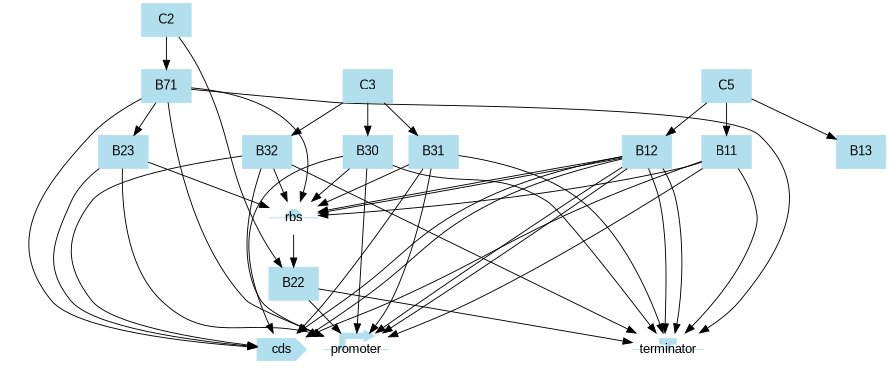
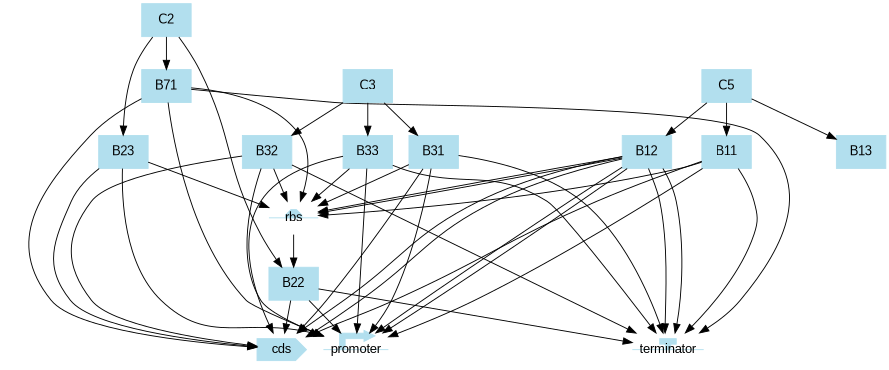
edge "B71" -> "B23": now "C2" -> "B23"
node "B30": label "B30" -> "B33"
edge "B22" -> "cds": added
